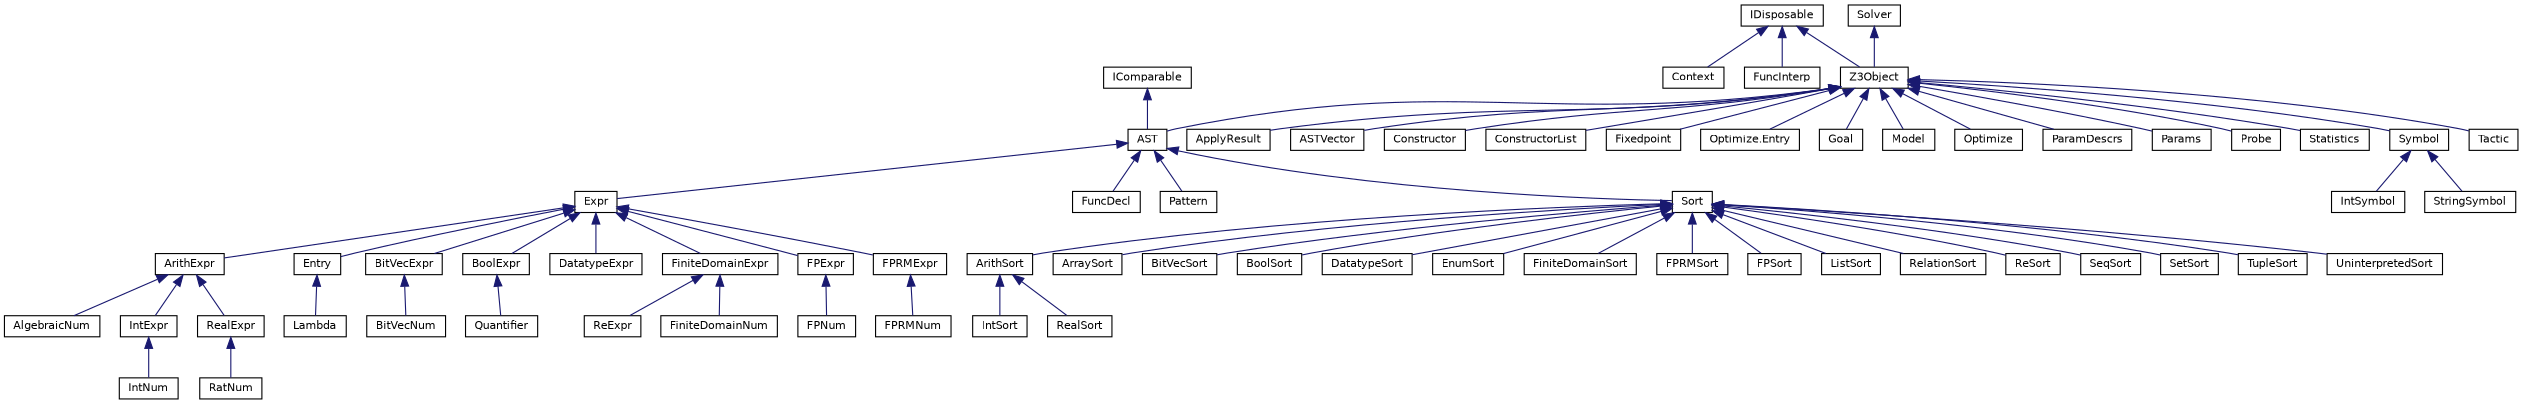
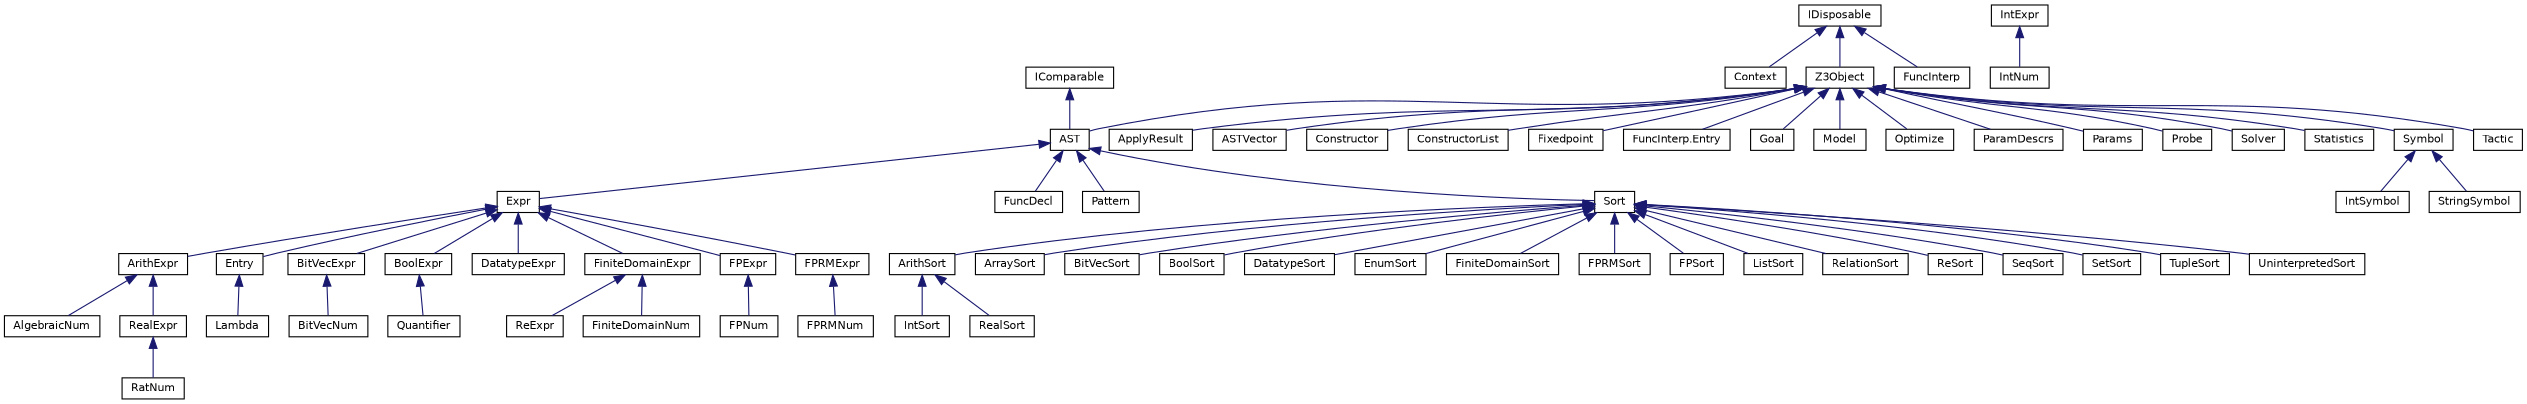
edge "Z3Object" -> "Solver": reversed
node "Optimize.Entry": label "Optimize.Entry" -> "FuncInterp.Entry"
edge "IntExpr" -> "ArithExpr": removed
